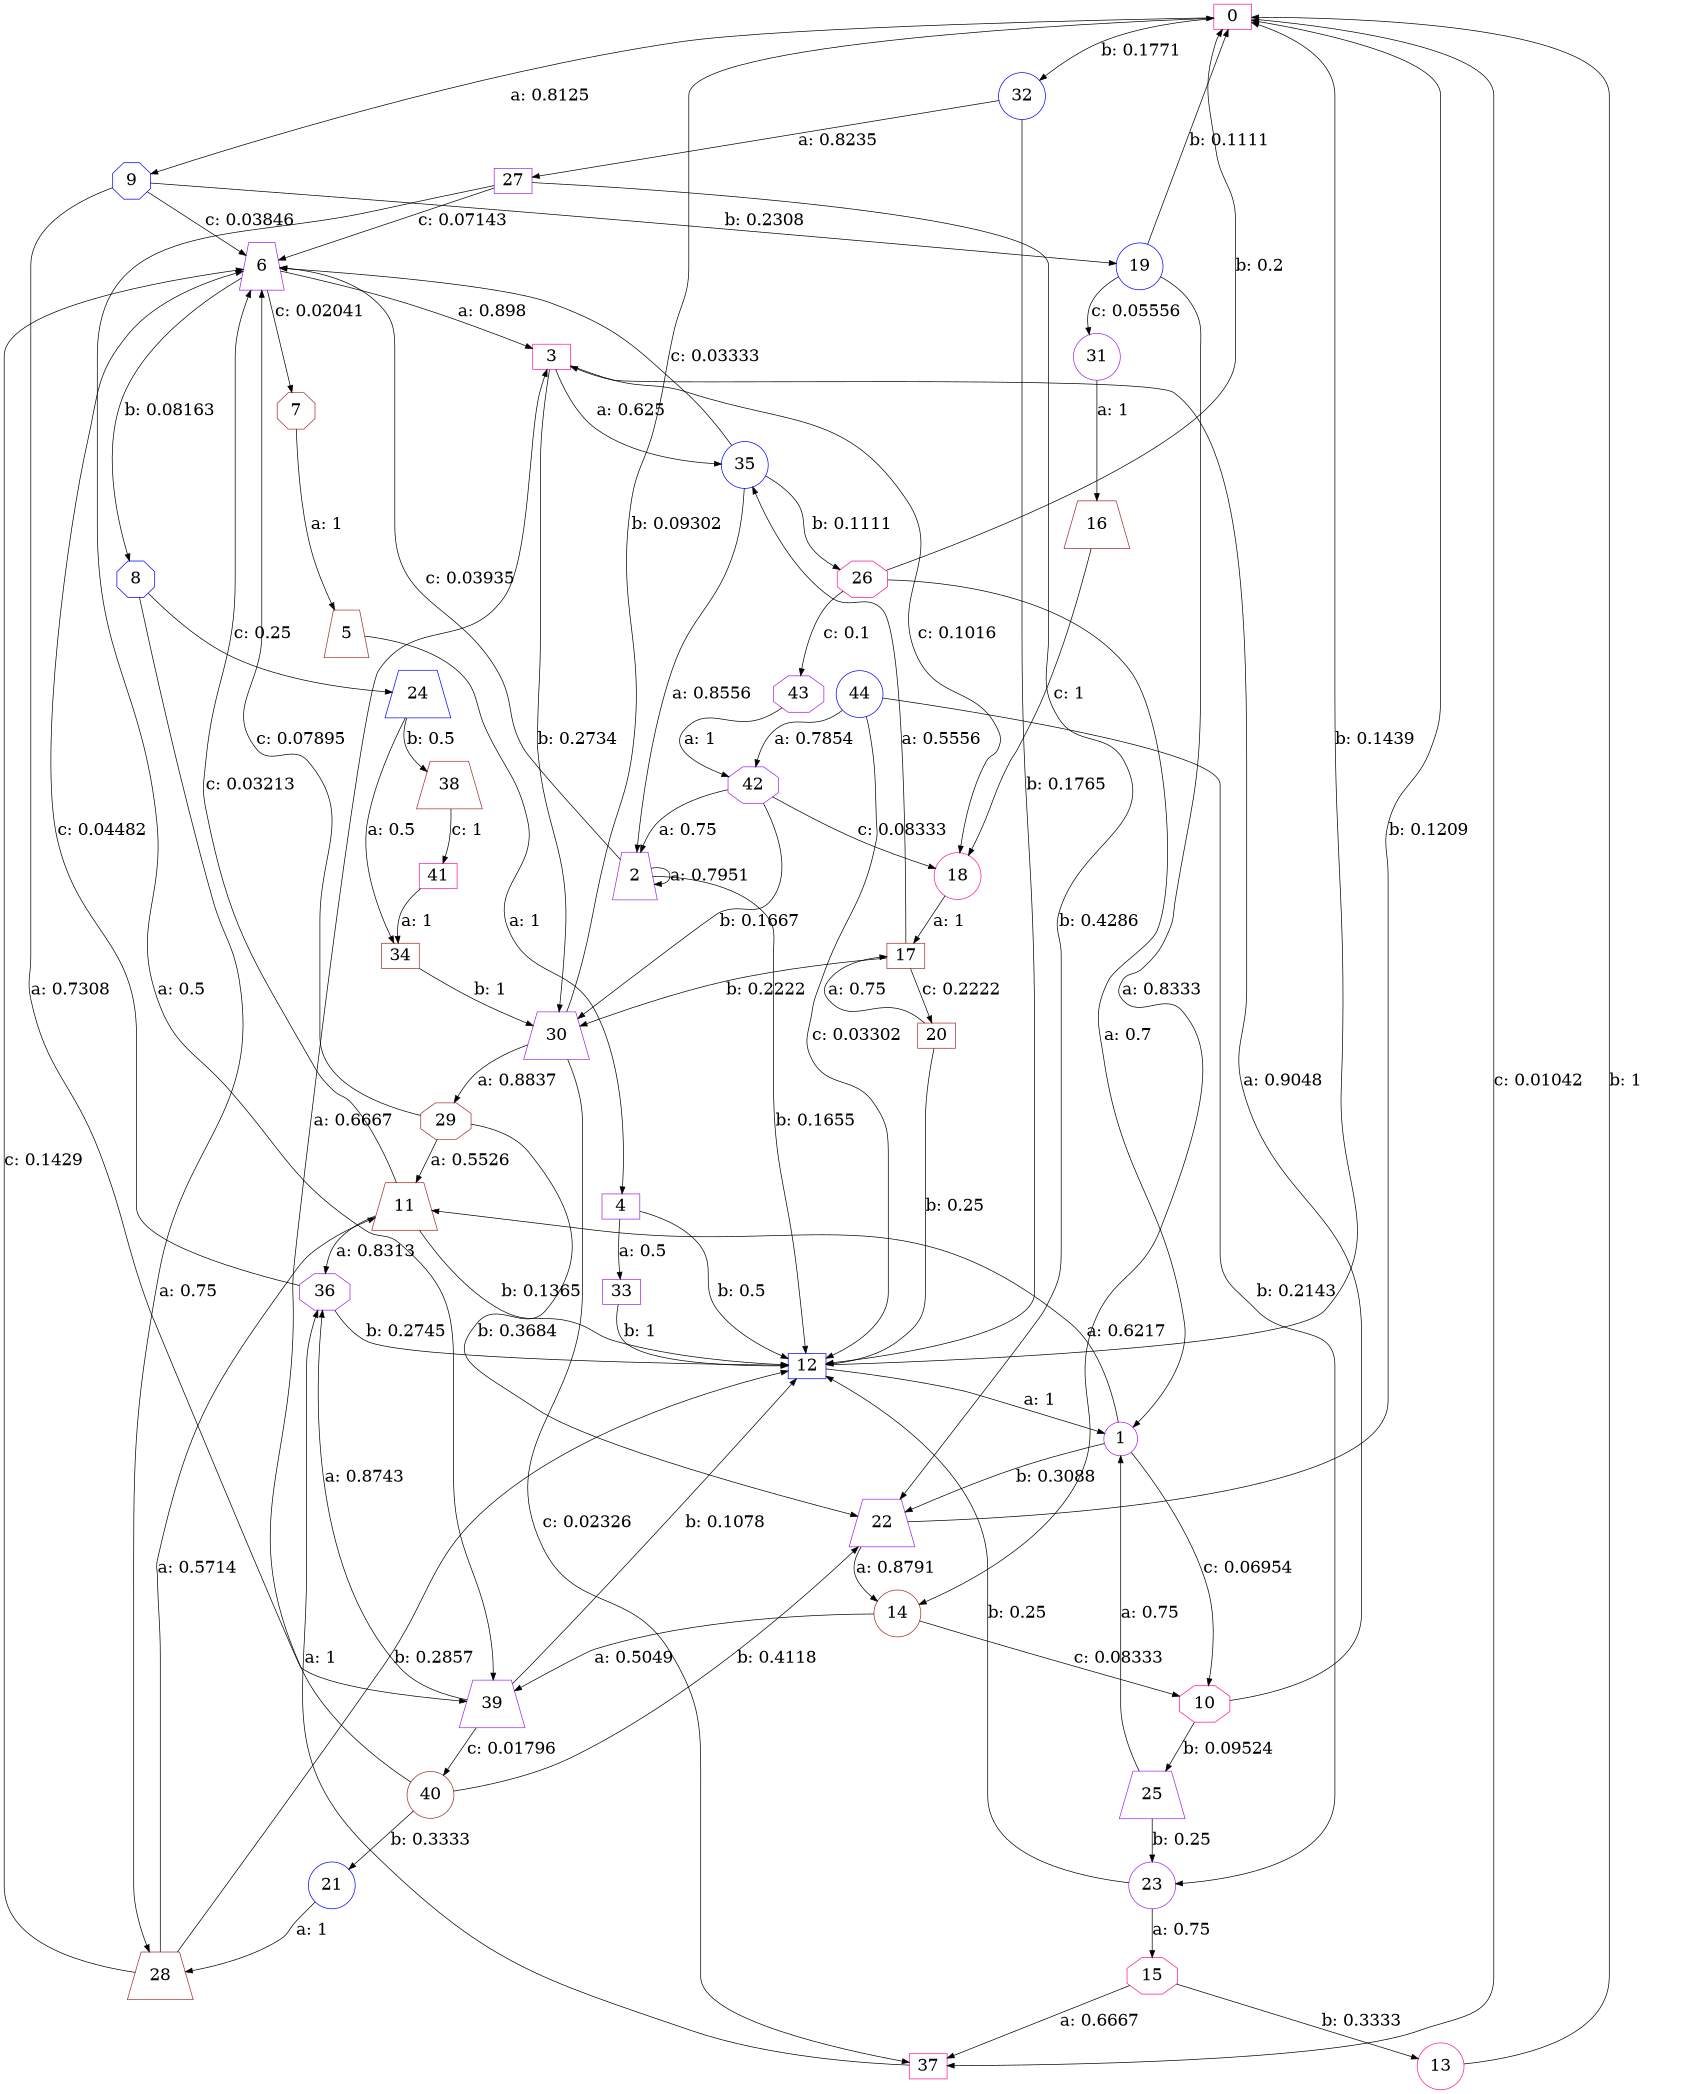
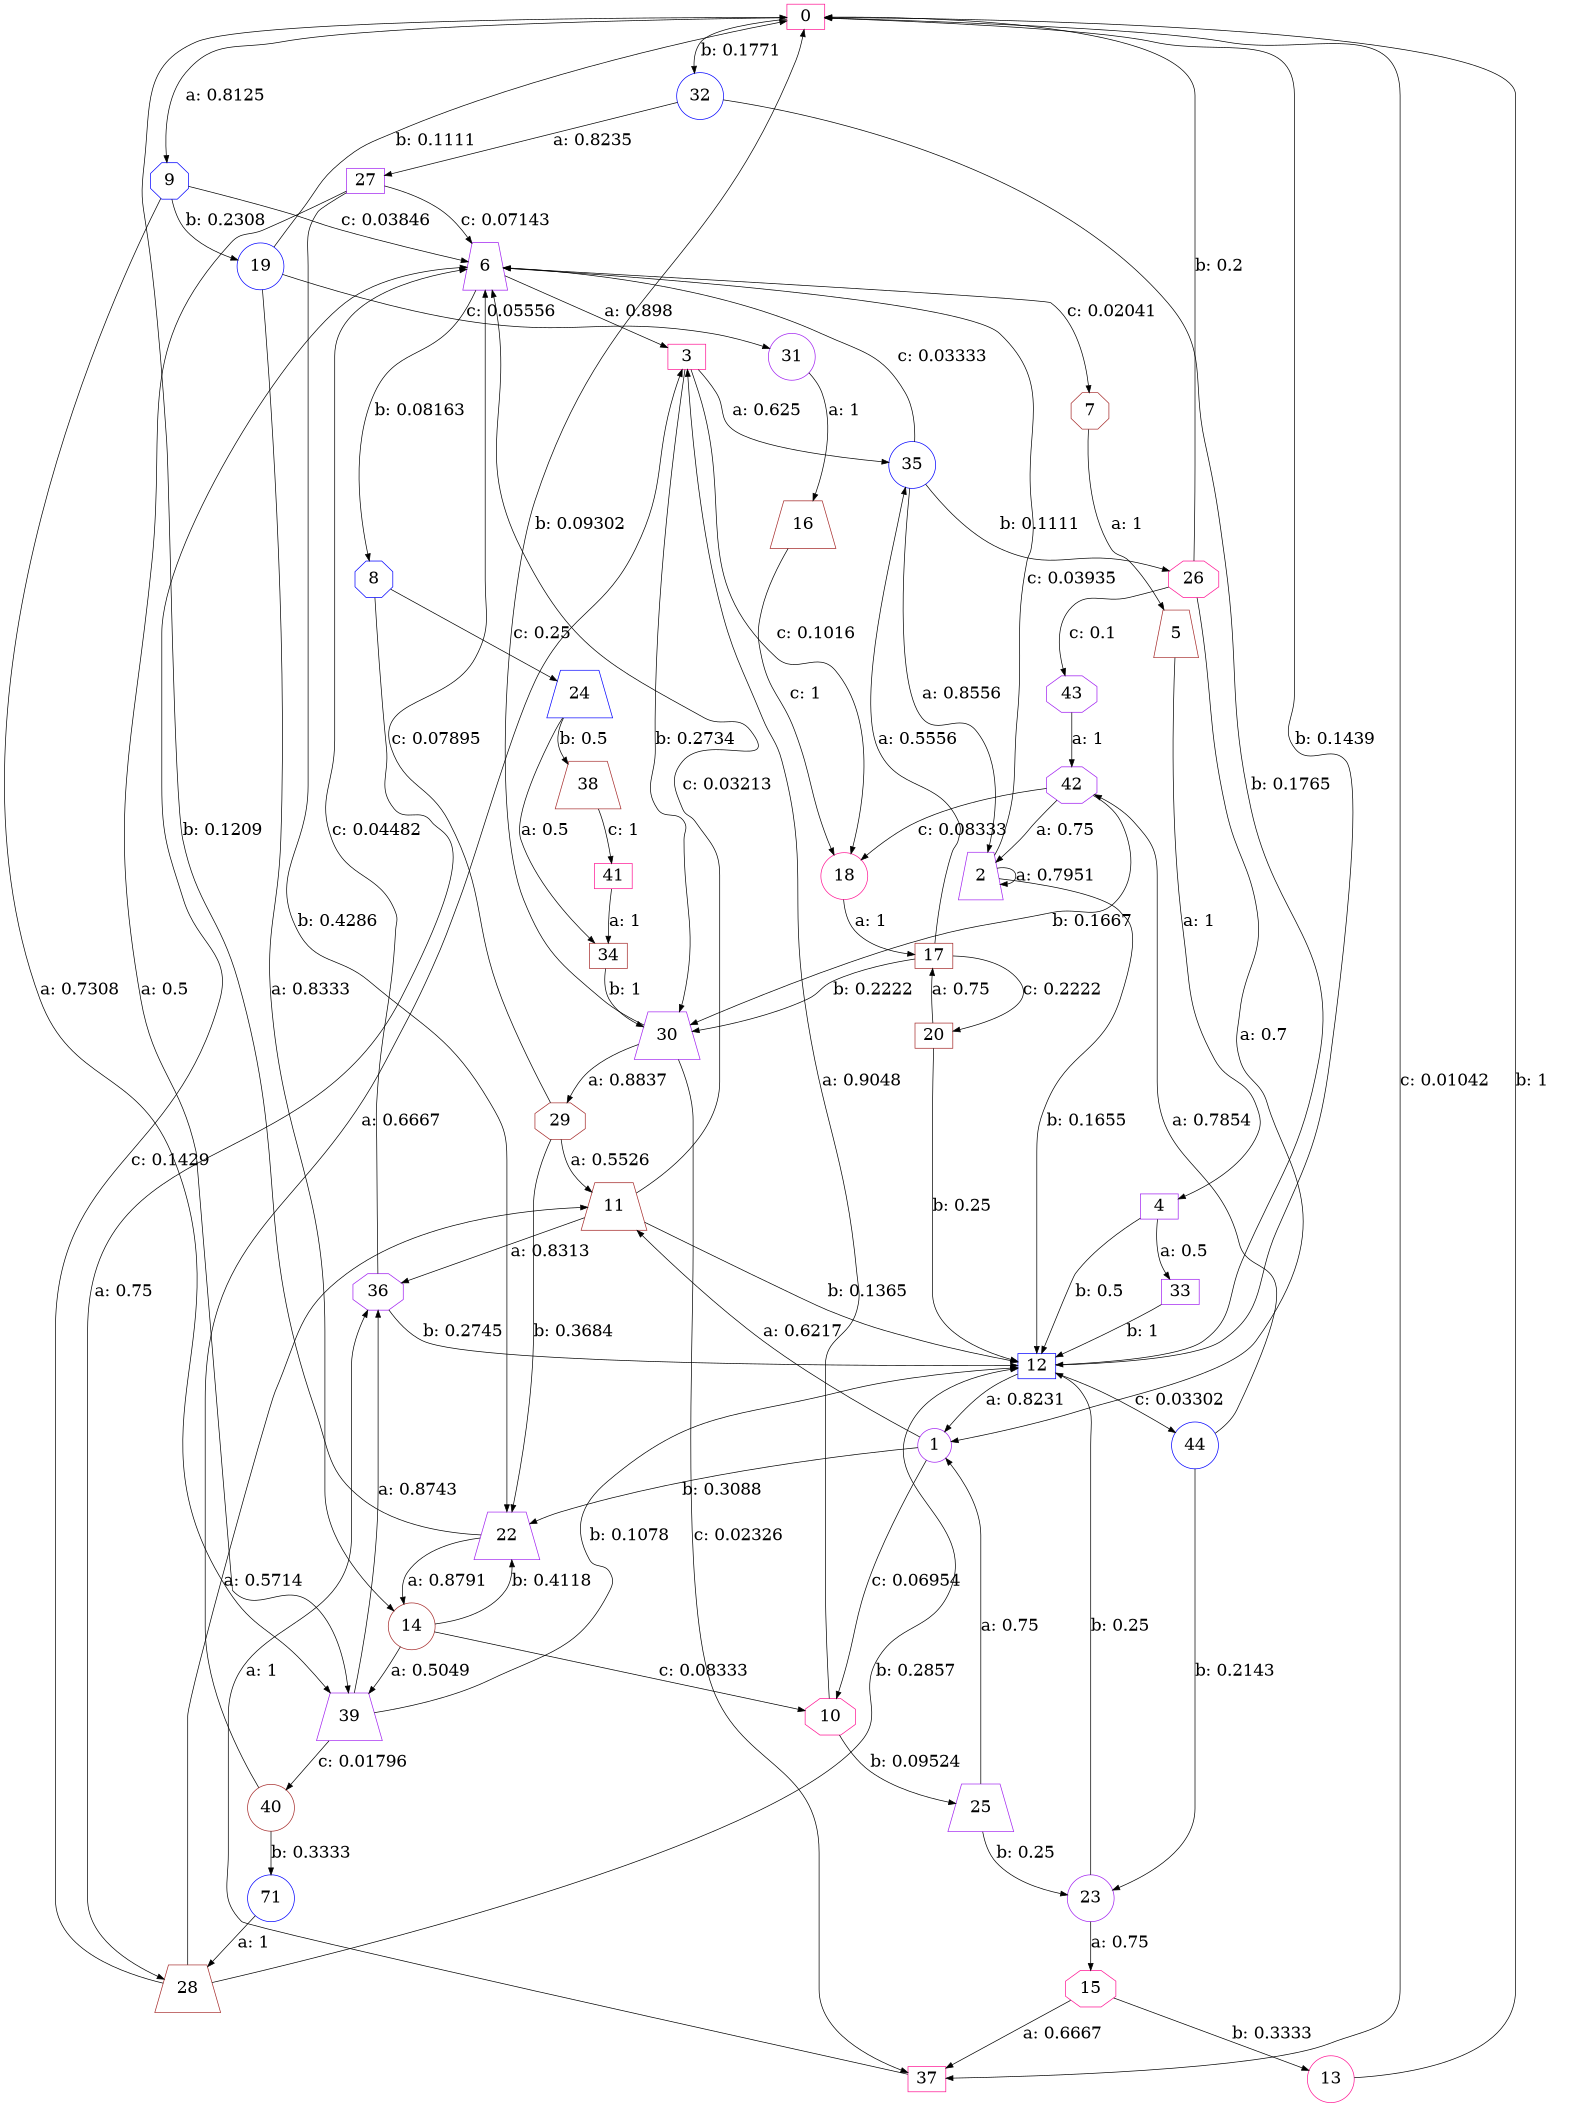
edge "44" -> "12": reversed
edge "12" -> "1": label "a: 1        " -> "a: 0.8231   "
edge "40" -> "22": now "14" -> "22"
node "21": label "21" -> "71"
